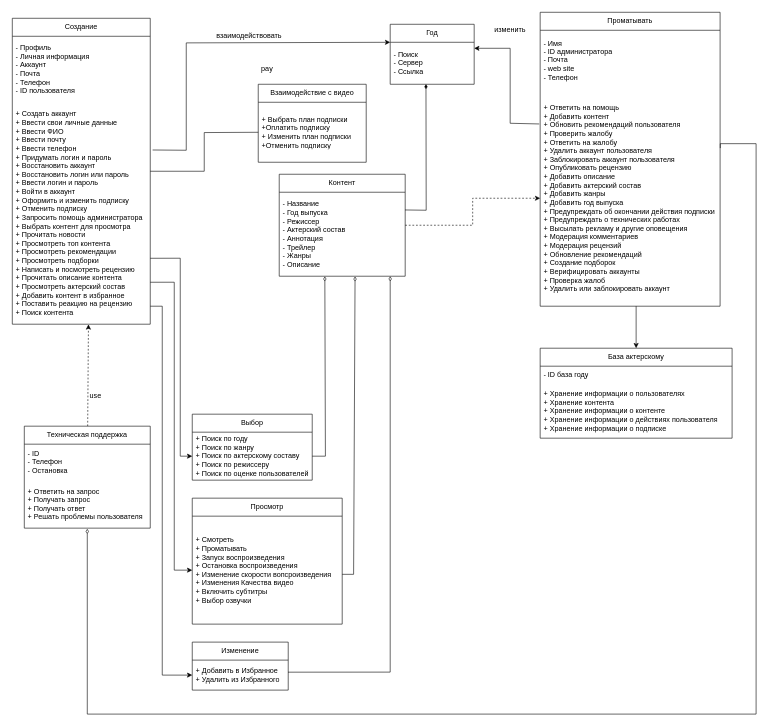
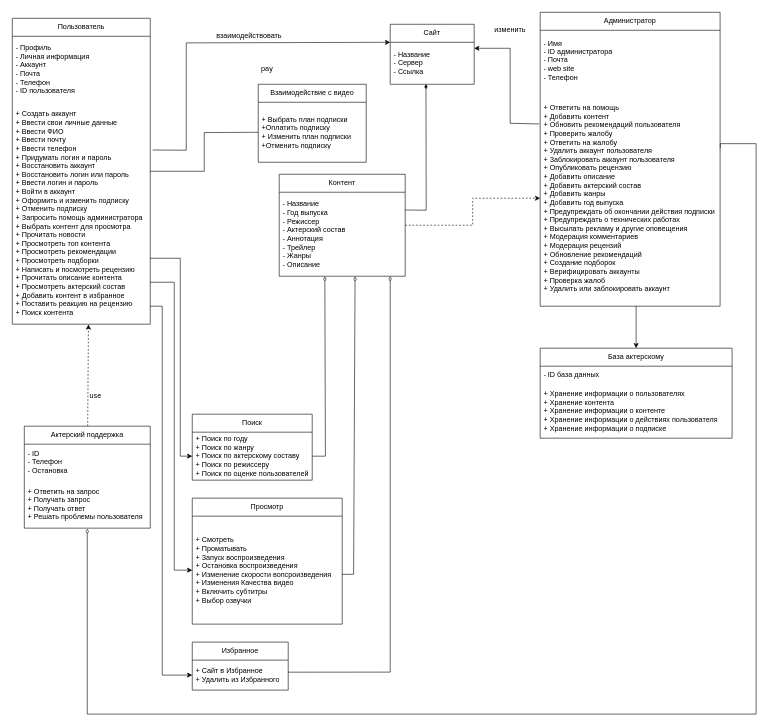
node "Проматывать": label "Проматывать" -> "Администратор"
node "Создание": label "Создание" -> "Пользователь"
node "Год": label "Год" -> "Сайт"
node "- Поиск - Сервер - Ссылка": label "- Поиск - Сервер - Ссылка" -> "- Название - Сервер - Ссылка"
node "- ID база году": label "- ID база году" -> "- ID база данных"
node "Выбор": label "Выбор" -> "Поиск"
node "Техническая поддержка": label "Техническая поддержка" -> "Актерский поддержка"
node "Изменение": label "Изменение" -> "Избранное"
node "+ Добавить в Избранное + Удалить из Избранного": label "+ Добавить в Избранное + Удалить из Избранного" -> "+ Сайт в Избранное + Удалить из Избранного"
